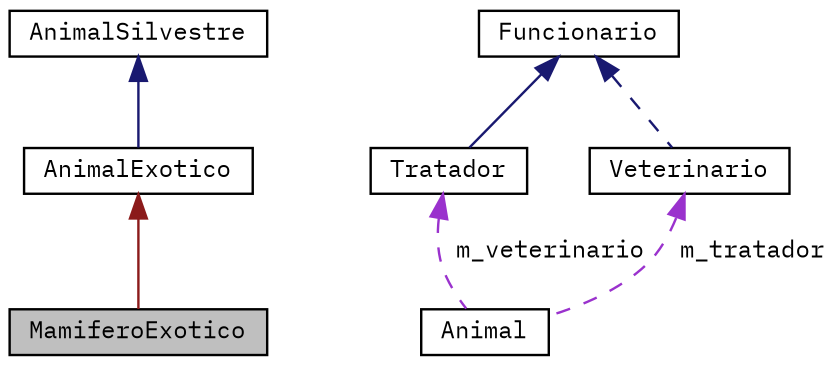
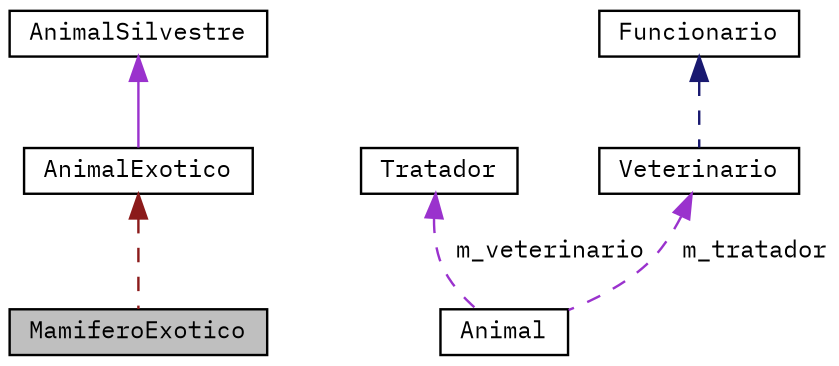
edge "Tratador" -> "Funcionario": removed
edge "AnimalExotico" -> "AnimalSilvestre": color midnightblue -> darkorchid3
edge "MamiferoExotico" -> "AnimalExotico": style solid -> dashed
